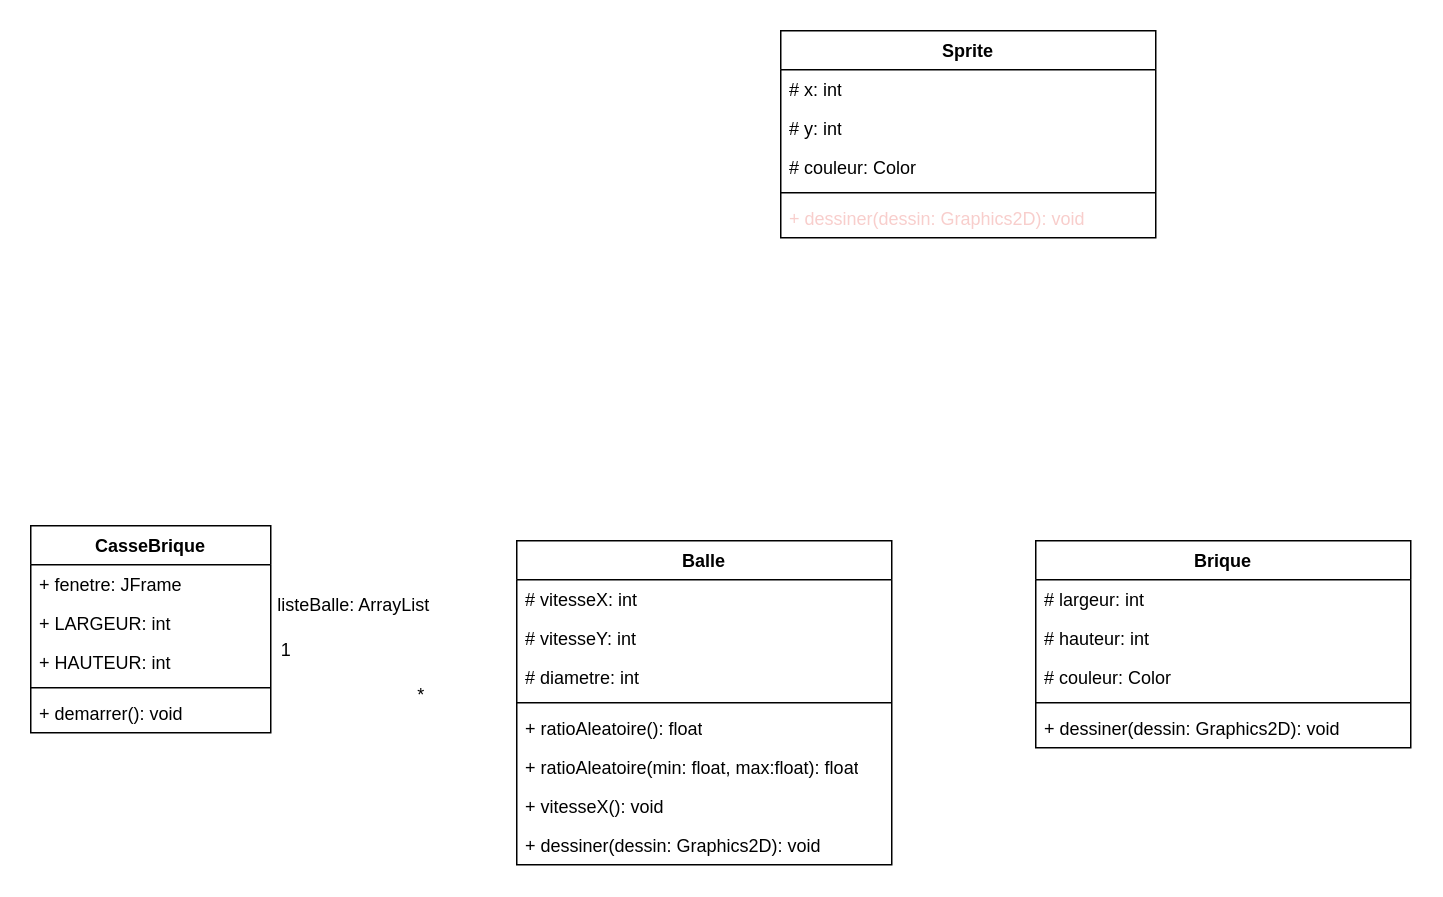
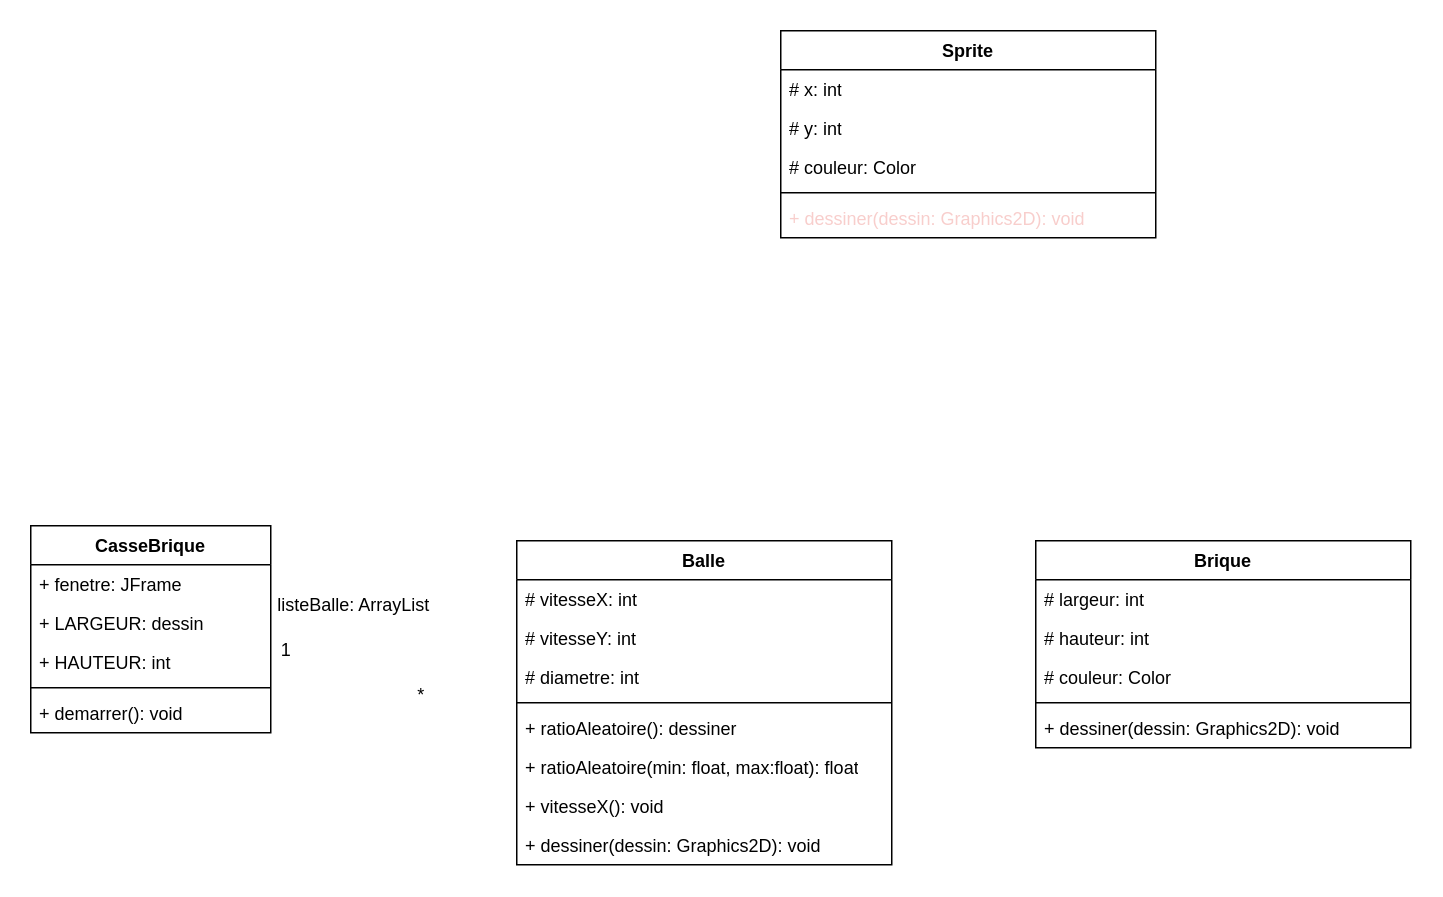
node "+ LARGEUR: int": label "+ LARGEUR: int" -> "+ LARGEUR: dessin"
node "+ ratioAleatoire(): float": label "+ ratioAleatoire(): float" -> "+ ratioAleatoire(): dessiner"
